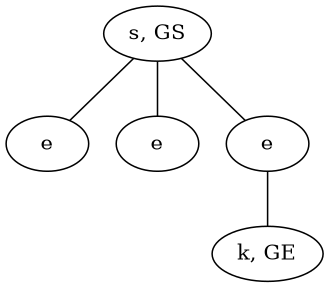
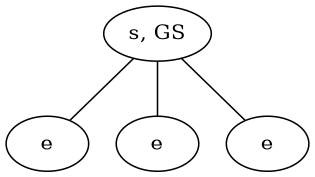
node "k, GE": removed
